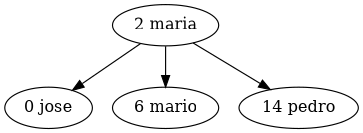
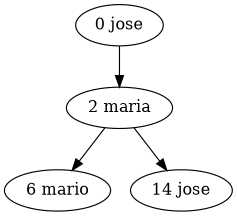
edge "2 maria" -> "0 jose": reversed
node "14 pedro": label "14 pedro" -> "14 jose"
